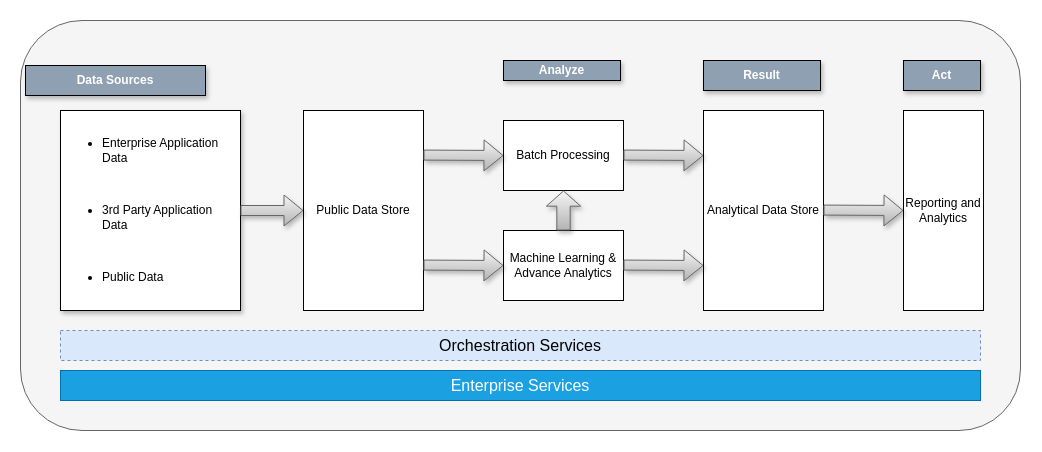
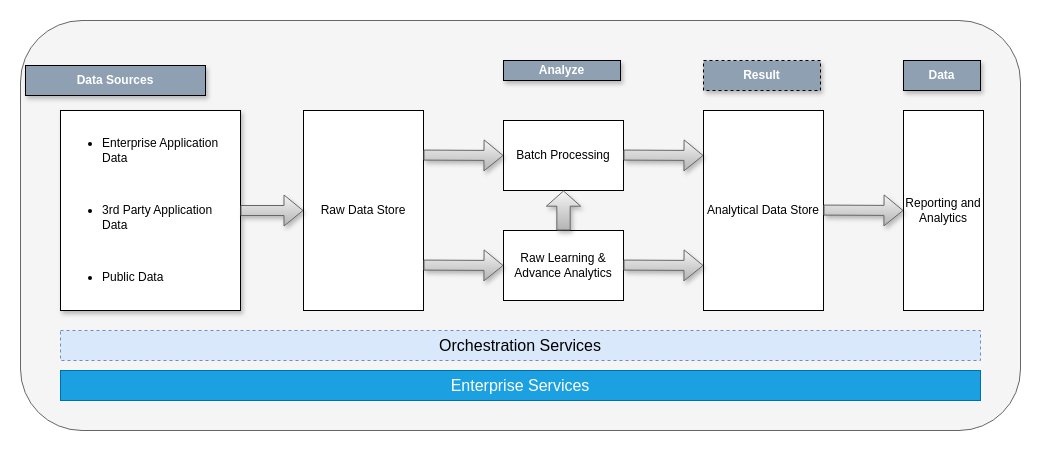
node "Result": style solid -> dashed
node "Act": label "Act" -> "Data"
node "Public Data Store": label "Public Data Store" -> "Raw Data Store"
node "Machine Learning & Advance Analytics": label "Machine Learning & Advance Analytics" -> "Raw Learning & Advance Analytics"
